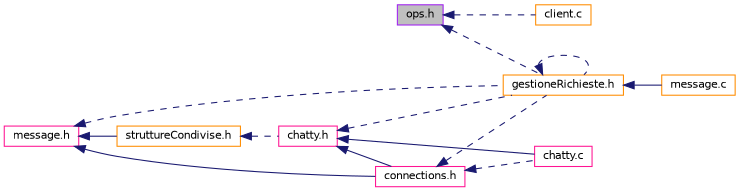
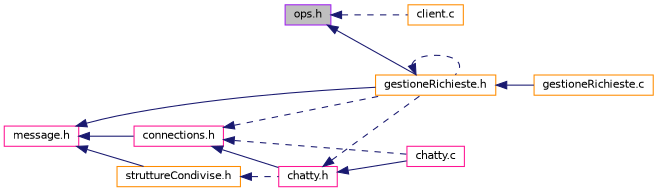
edge "gestioneRichieste.h" -> "ops.h": style dashed -> solid
node "message.c": label "message.c" -> "gestioneRichieste.c"
edge "gestioneRichieste.h" -> "message.h": style dashed -> solid
edge "connections.h" -> "chatty.h": reversed
